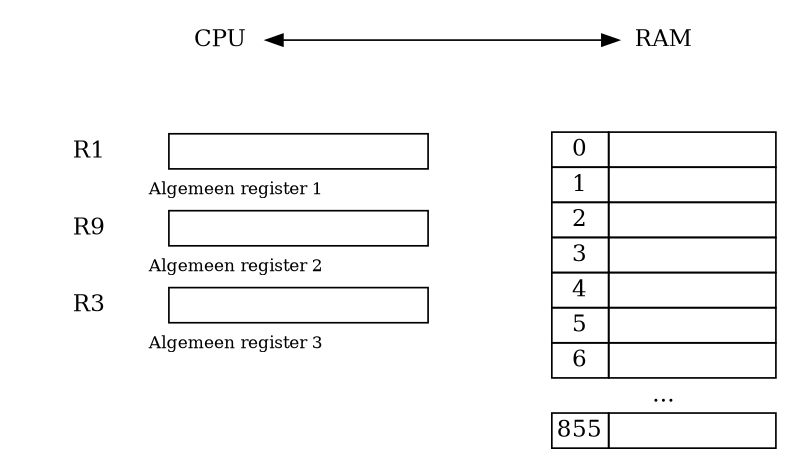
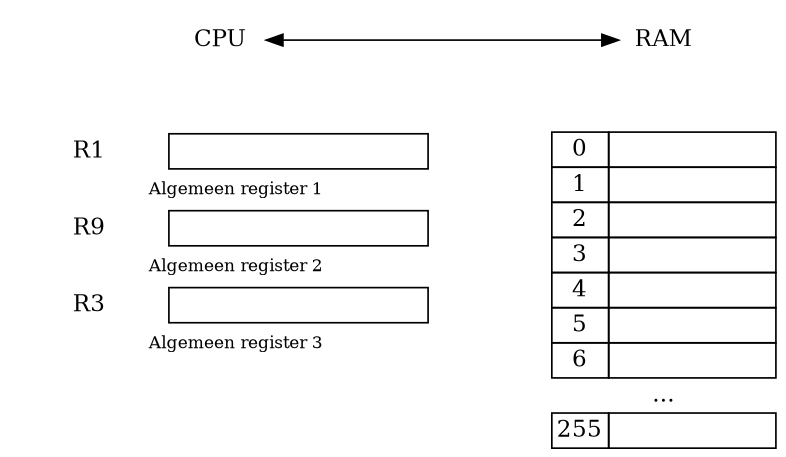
node "0": text "855" -> "255"
